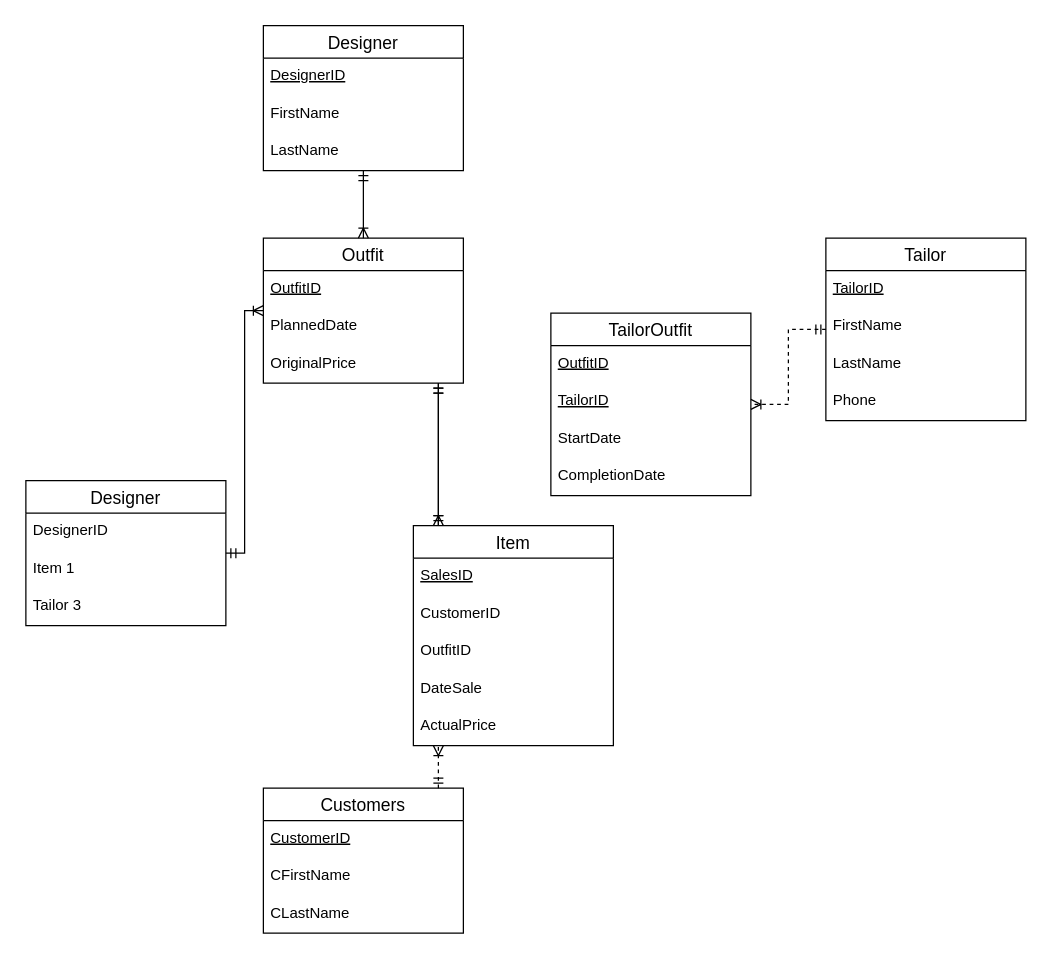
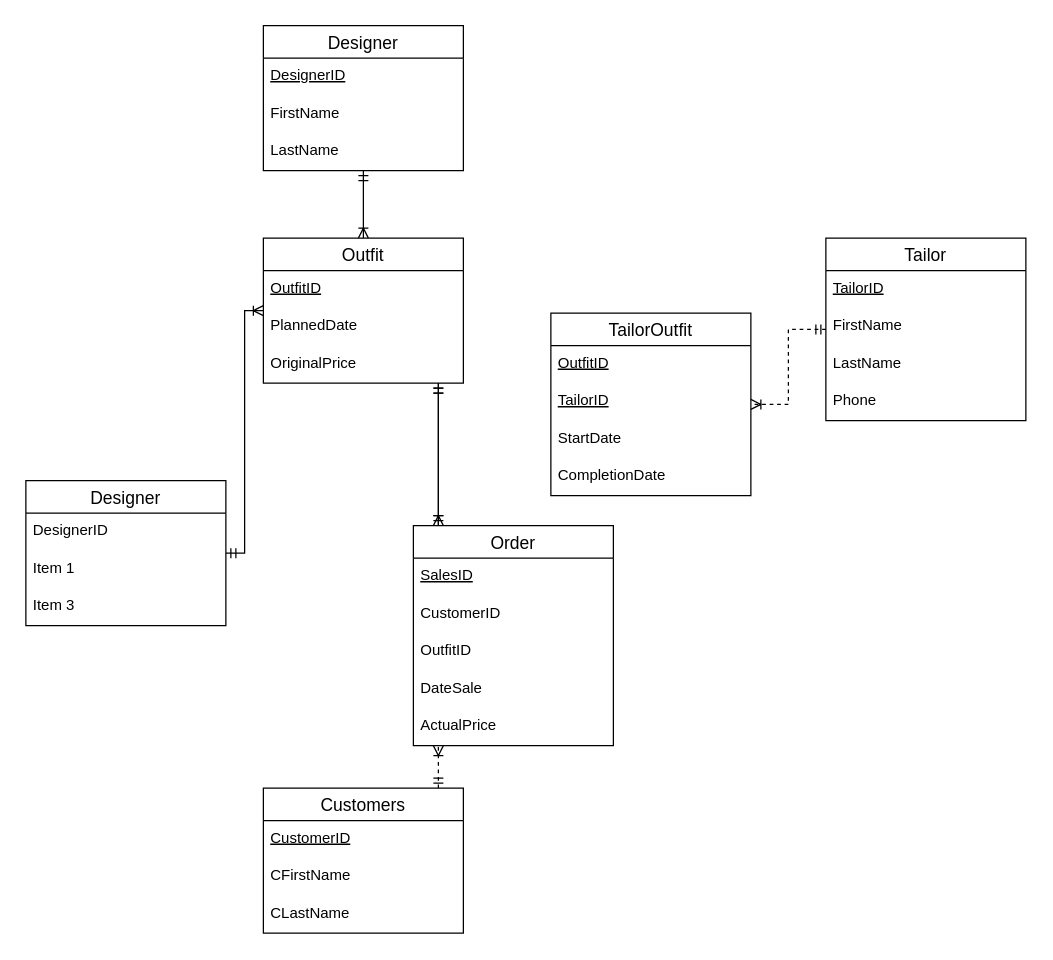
node "Item": label "Item" -> "Order"
node "Tailor 3": label "Tailor 3" -> "Item 3"
